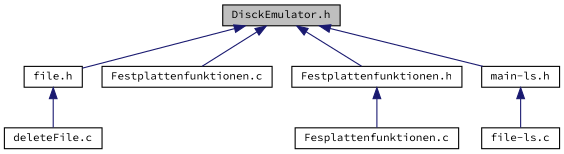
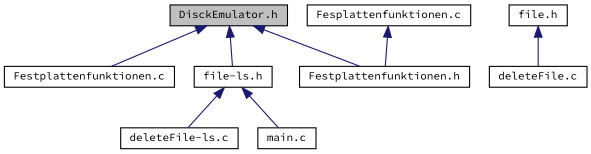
edge "file.h" -> "DisckEmulator.h": removed
node "main-ls.h": label "main-ls.h" -> "file-ls.h"
edge "Fesplattenfunktionen.c" -> "Festplattenfunktionen.h": reversed
node "main.c": added
node "file-ls.c": label "file-ls.c" -> "deleteFile-ls.c"
